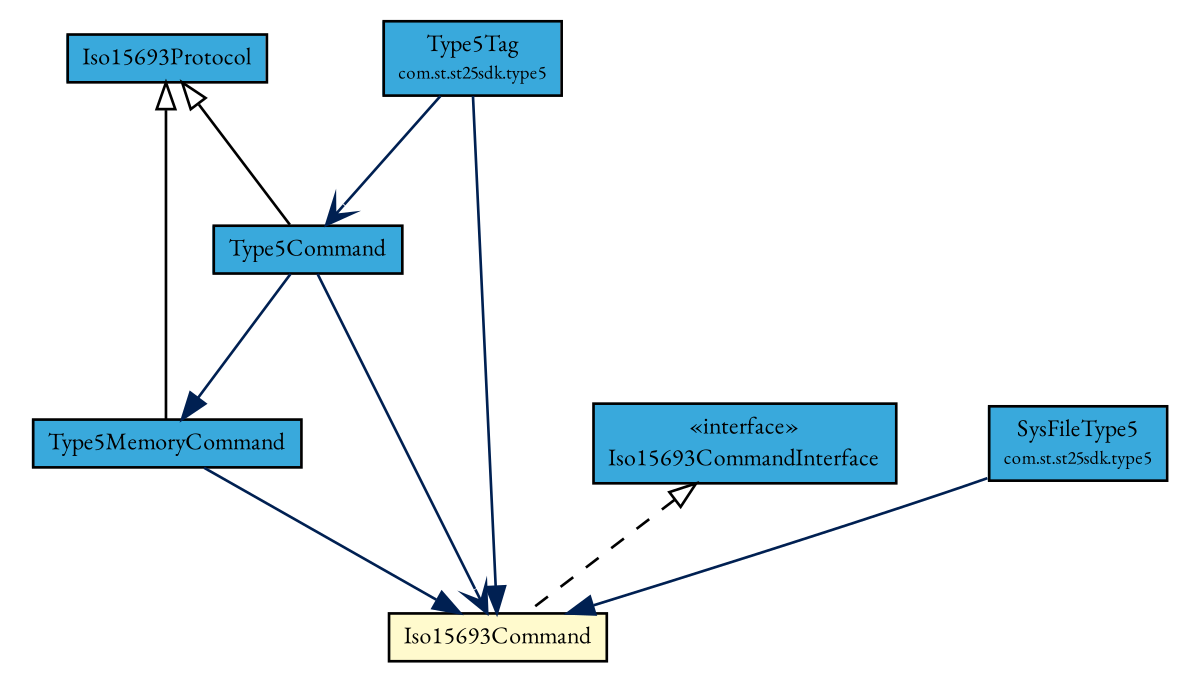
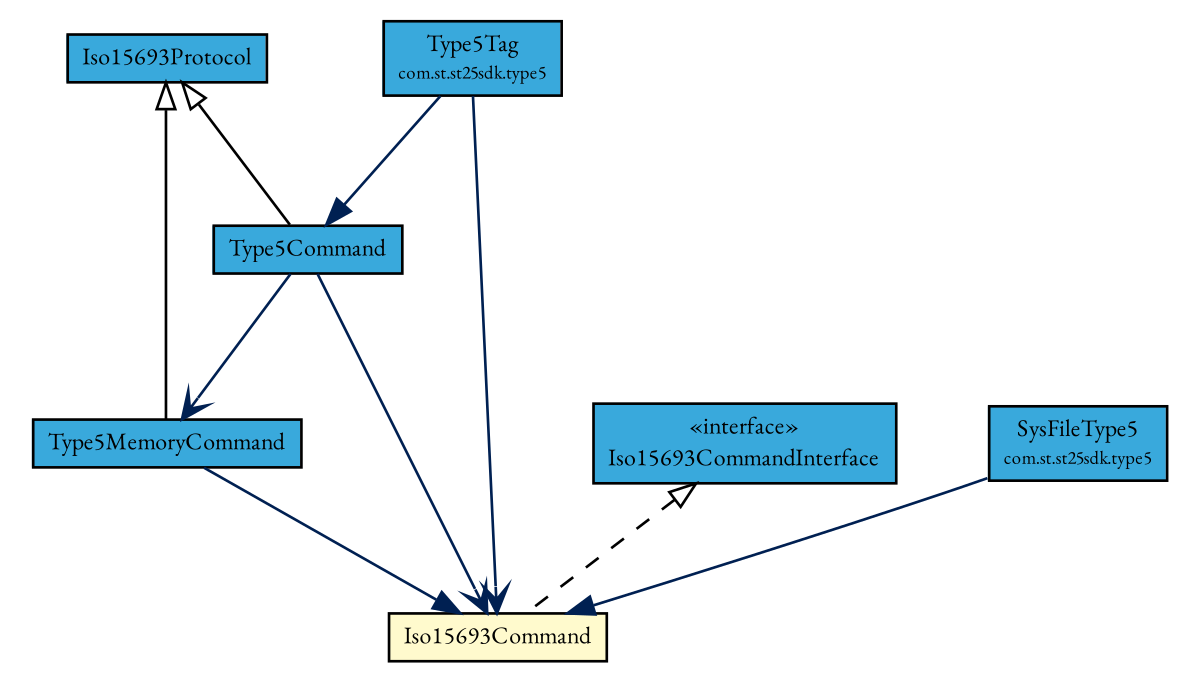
edge "Type5Tag" -> "Type5Command": arrowhead open -> normal
edge "Type5Command" -> "Type5MemoryCommand": arrowhead normal -> open
edge "Type5Tag" -> "Iso15693Command": arrowhead normal -> open
